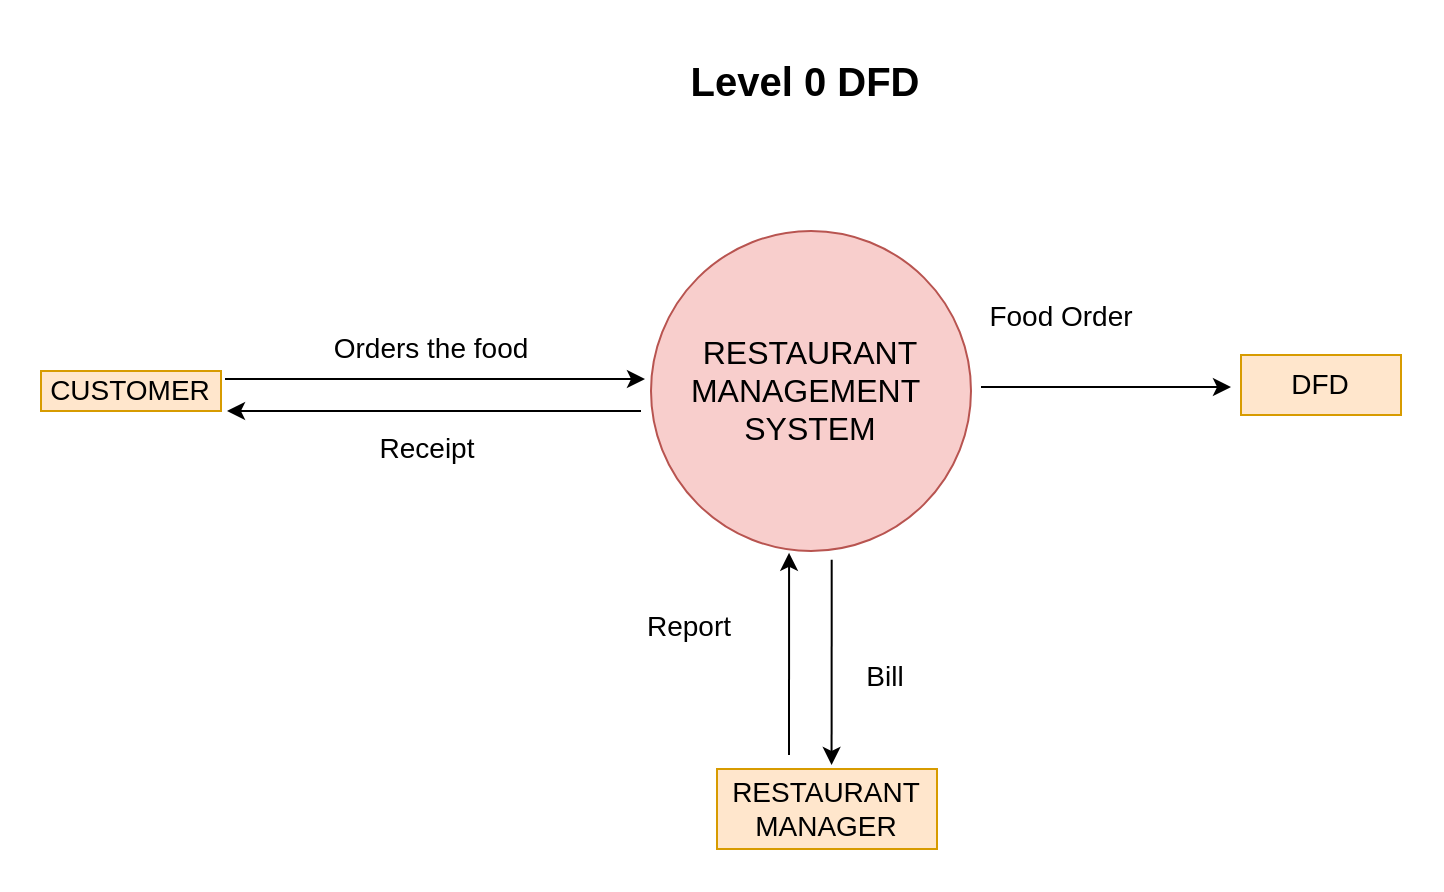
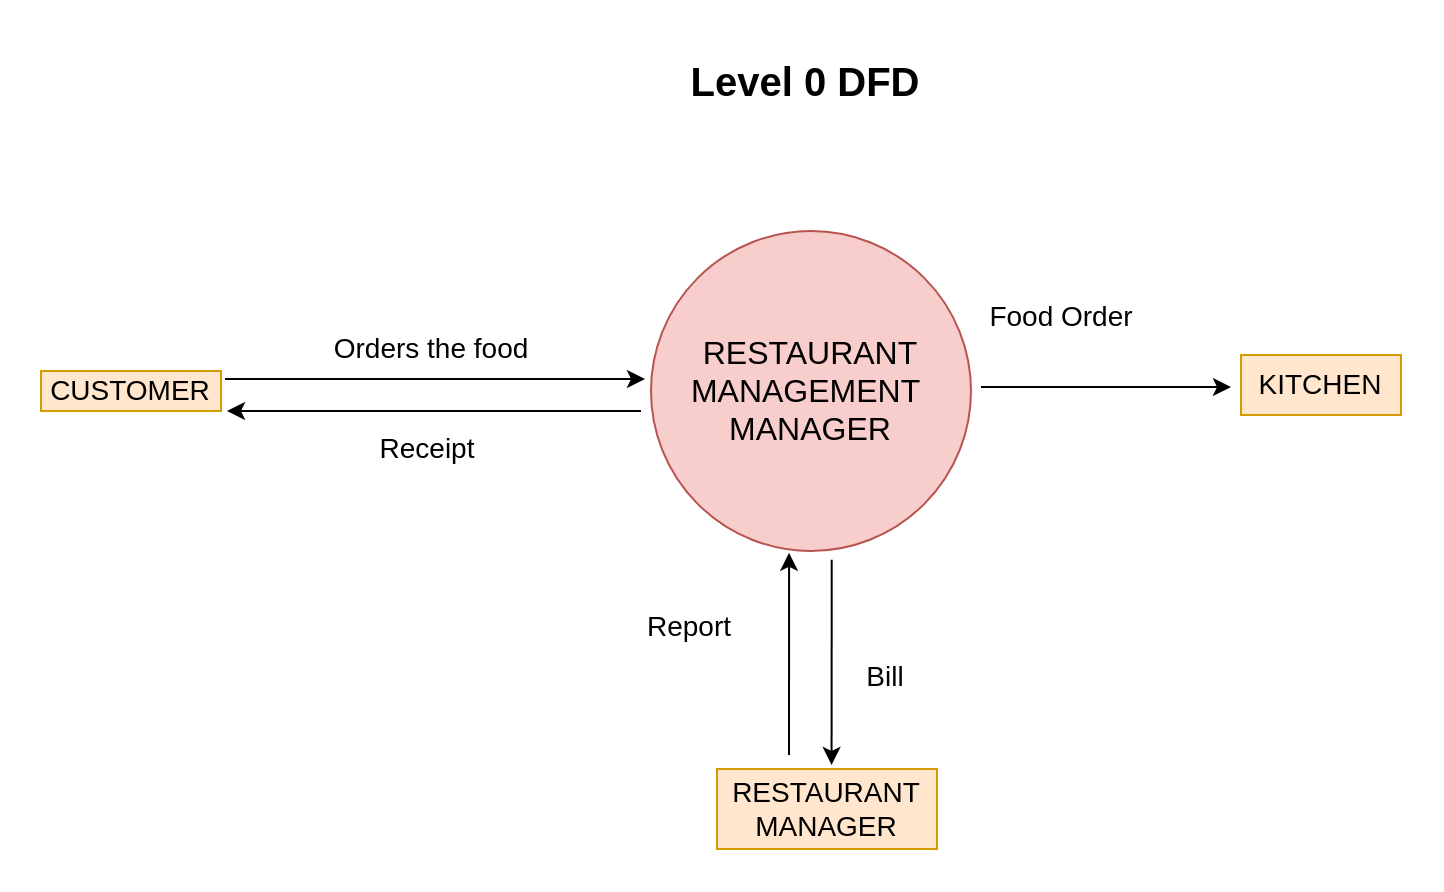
node "DFD": label "DFD" -> "KITCHEN"
node "RESTAURANT MANAGEMENT SYSTEM": label "RESTAURANT MANAGEMENT SYSTEM" -> "RESTAURANT MANAGEMENT MANAGER"
